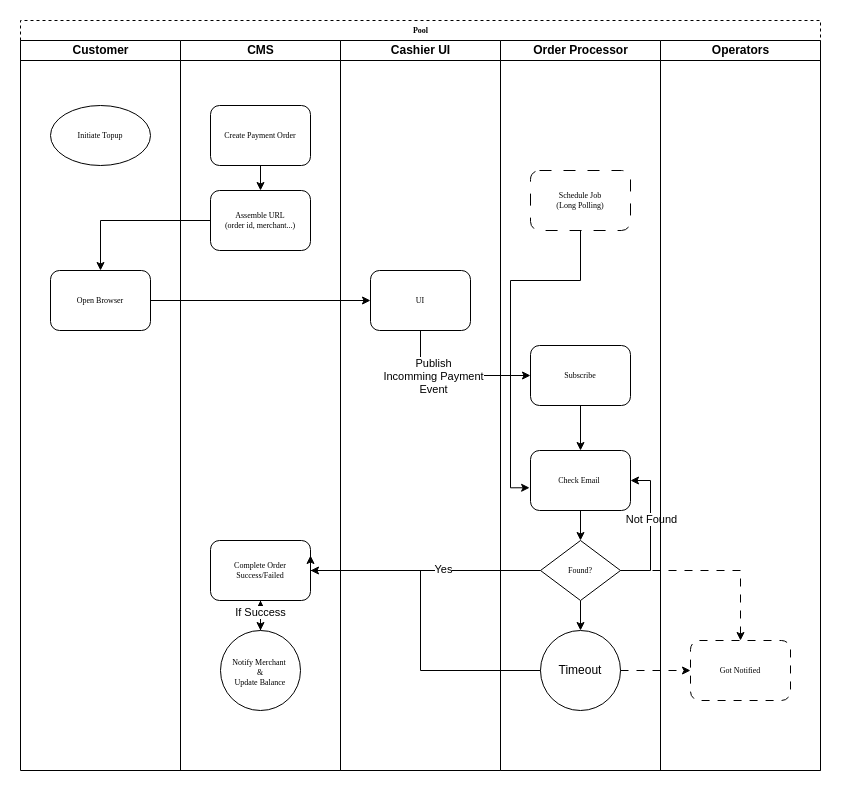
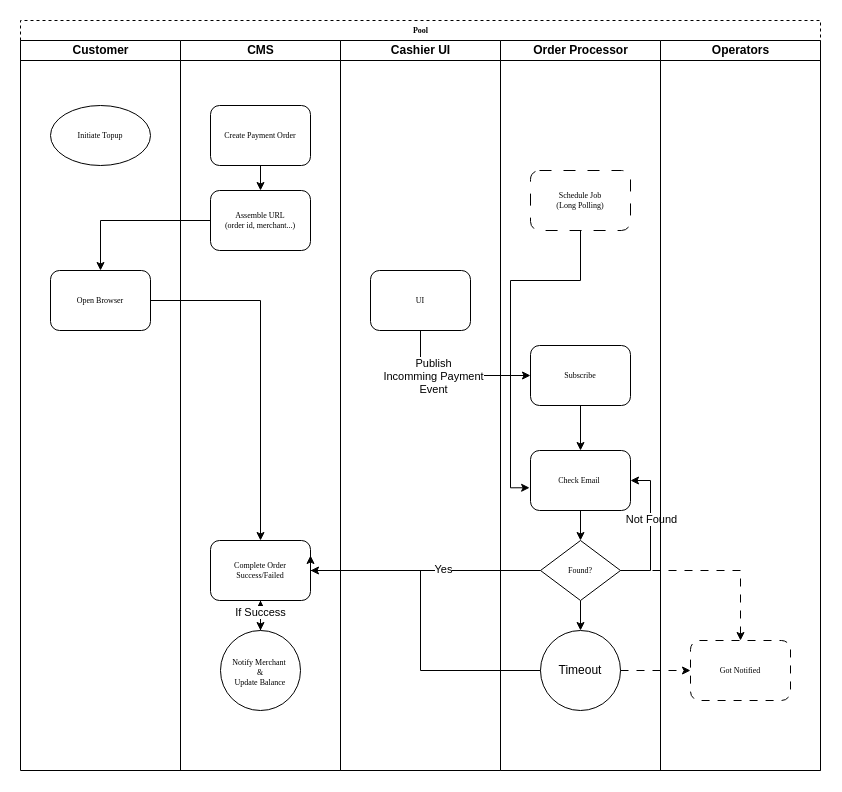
edge "Open Browser" -> "UI": now "Open Browser" -> "Complete Order Success/Failed"
